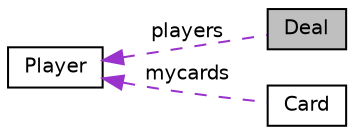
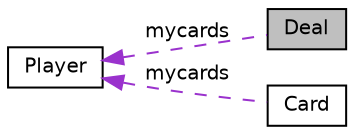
edge "Deal" -> "Player": label " players" -> " mycards"
